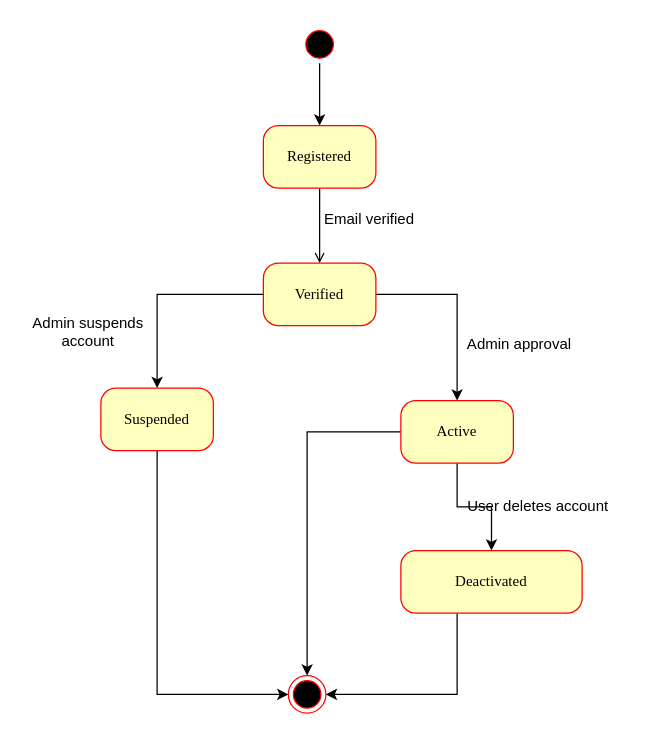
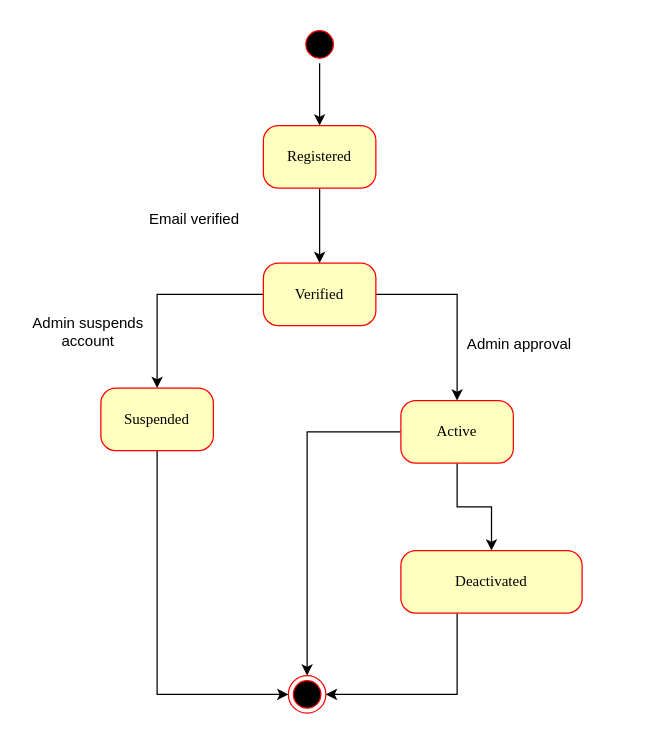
node "Email verified": moved (369, 219) -> (194, 219)
edge "Registered" -> "Verified": arrowhead open -> classic
node "User deletes account": removed
